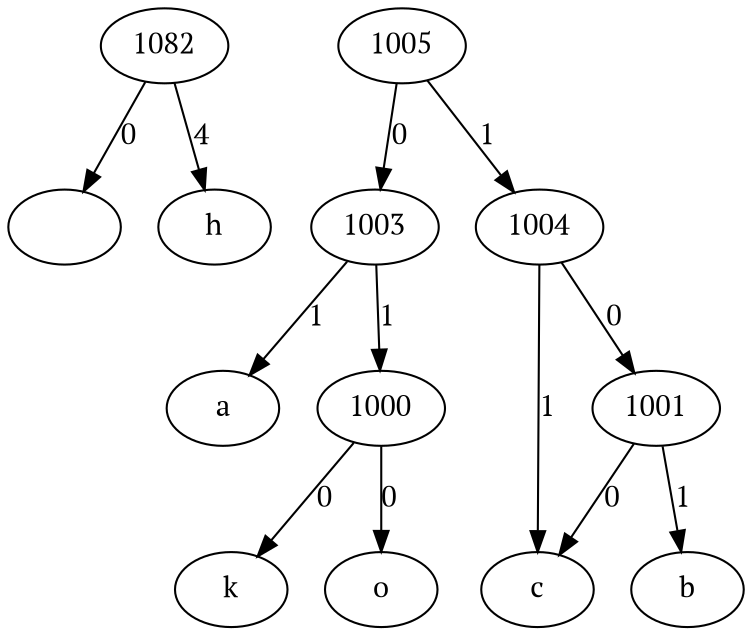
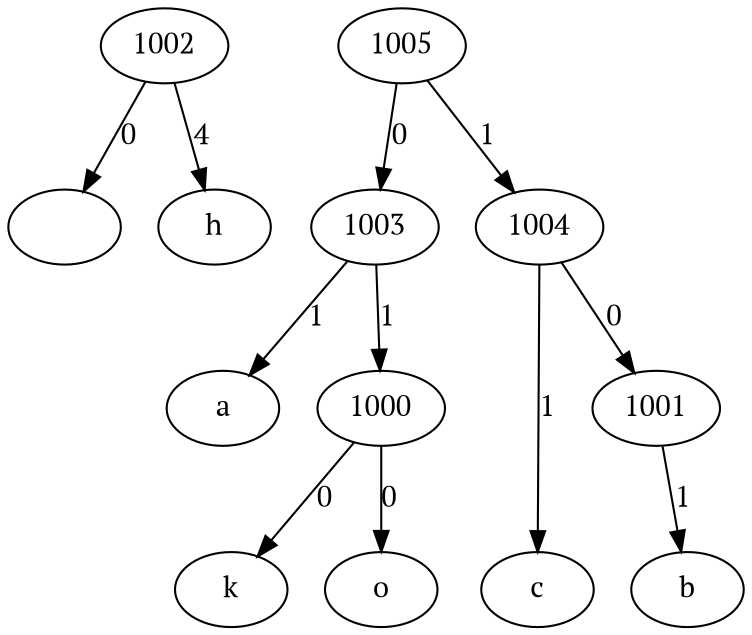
node "1082": label "1082" -> "1002"
edge "1001" -> "c": removed, label "0"
